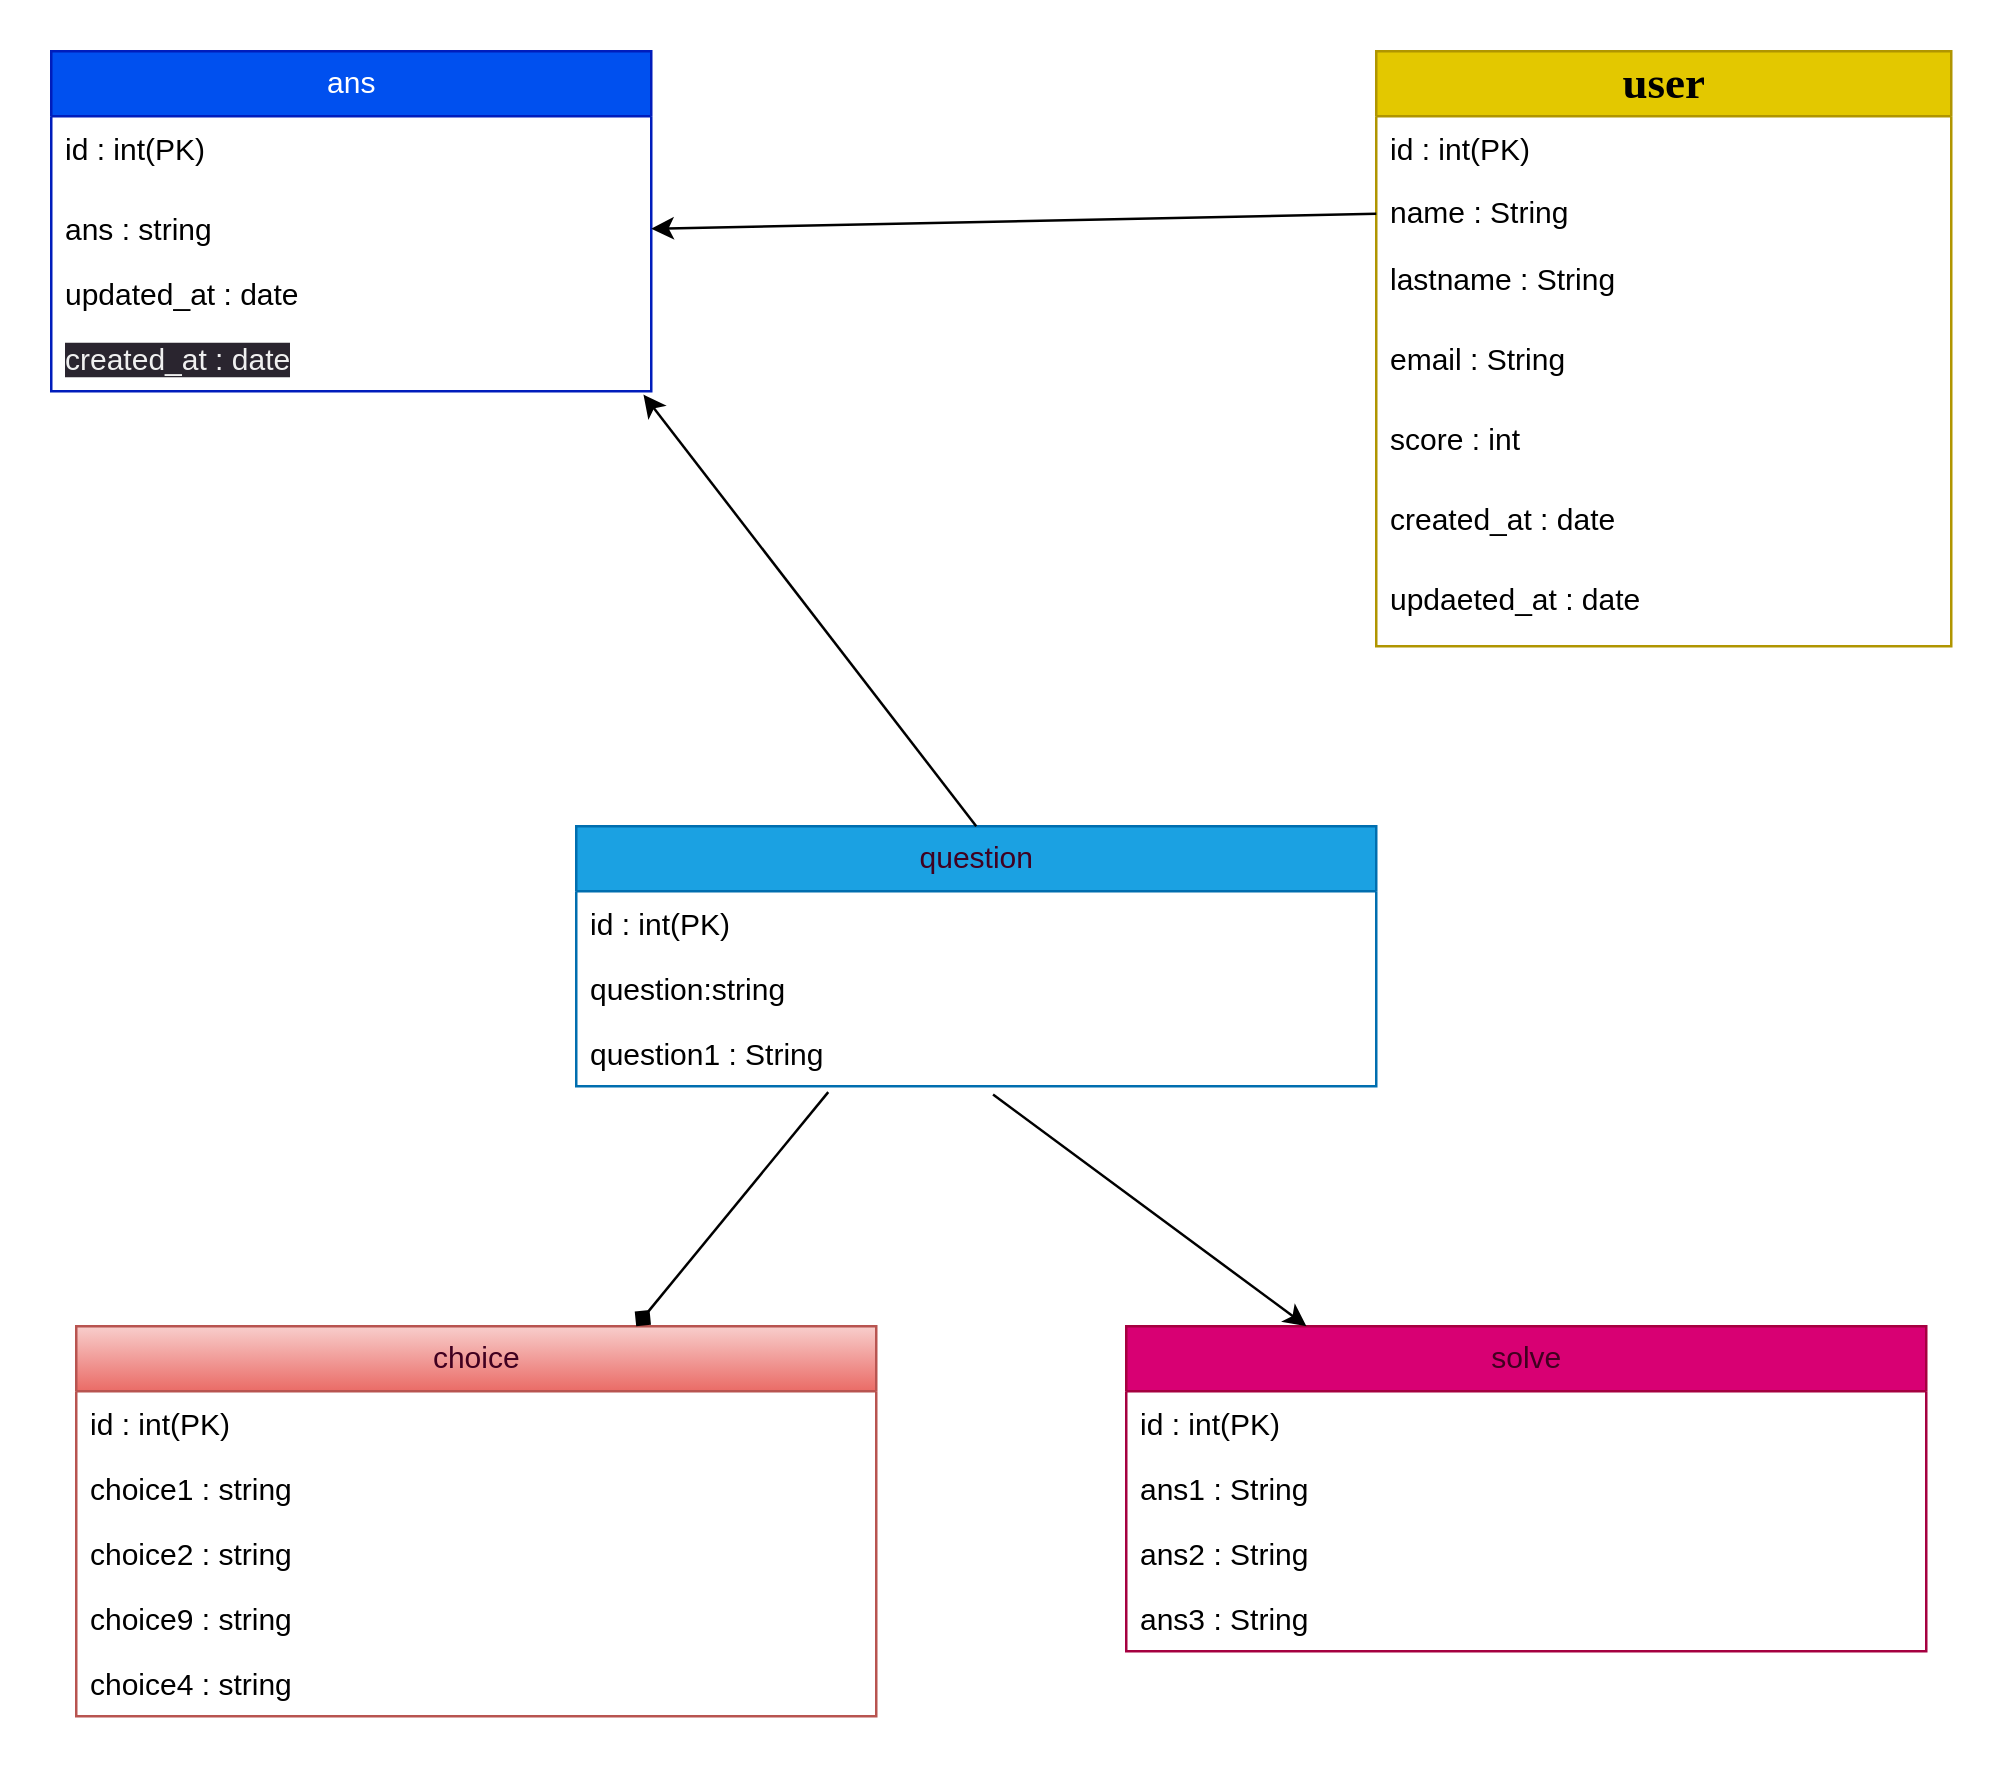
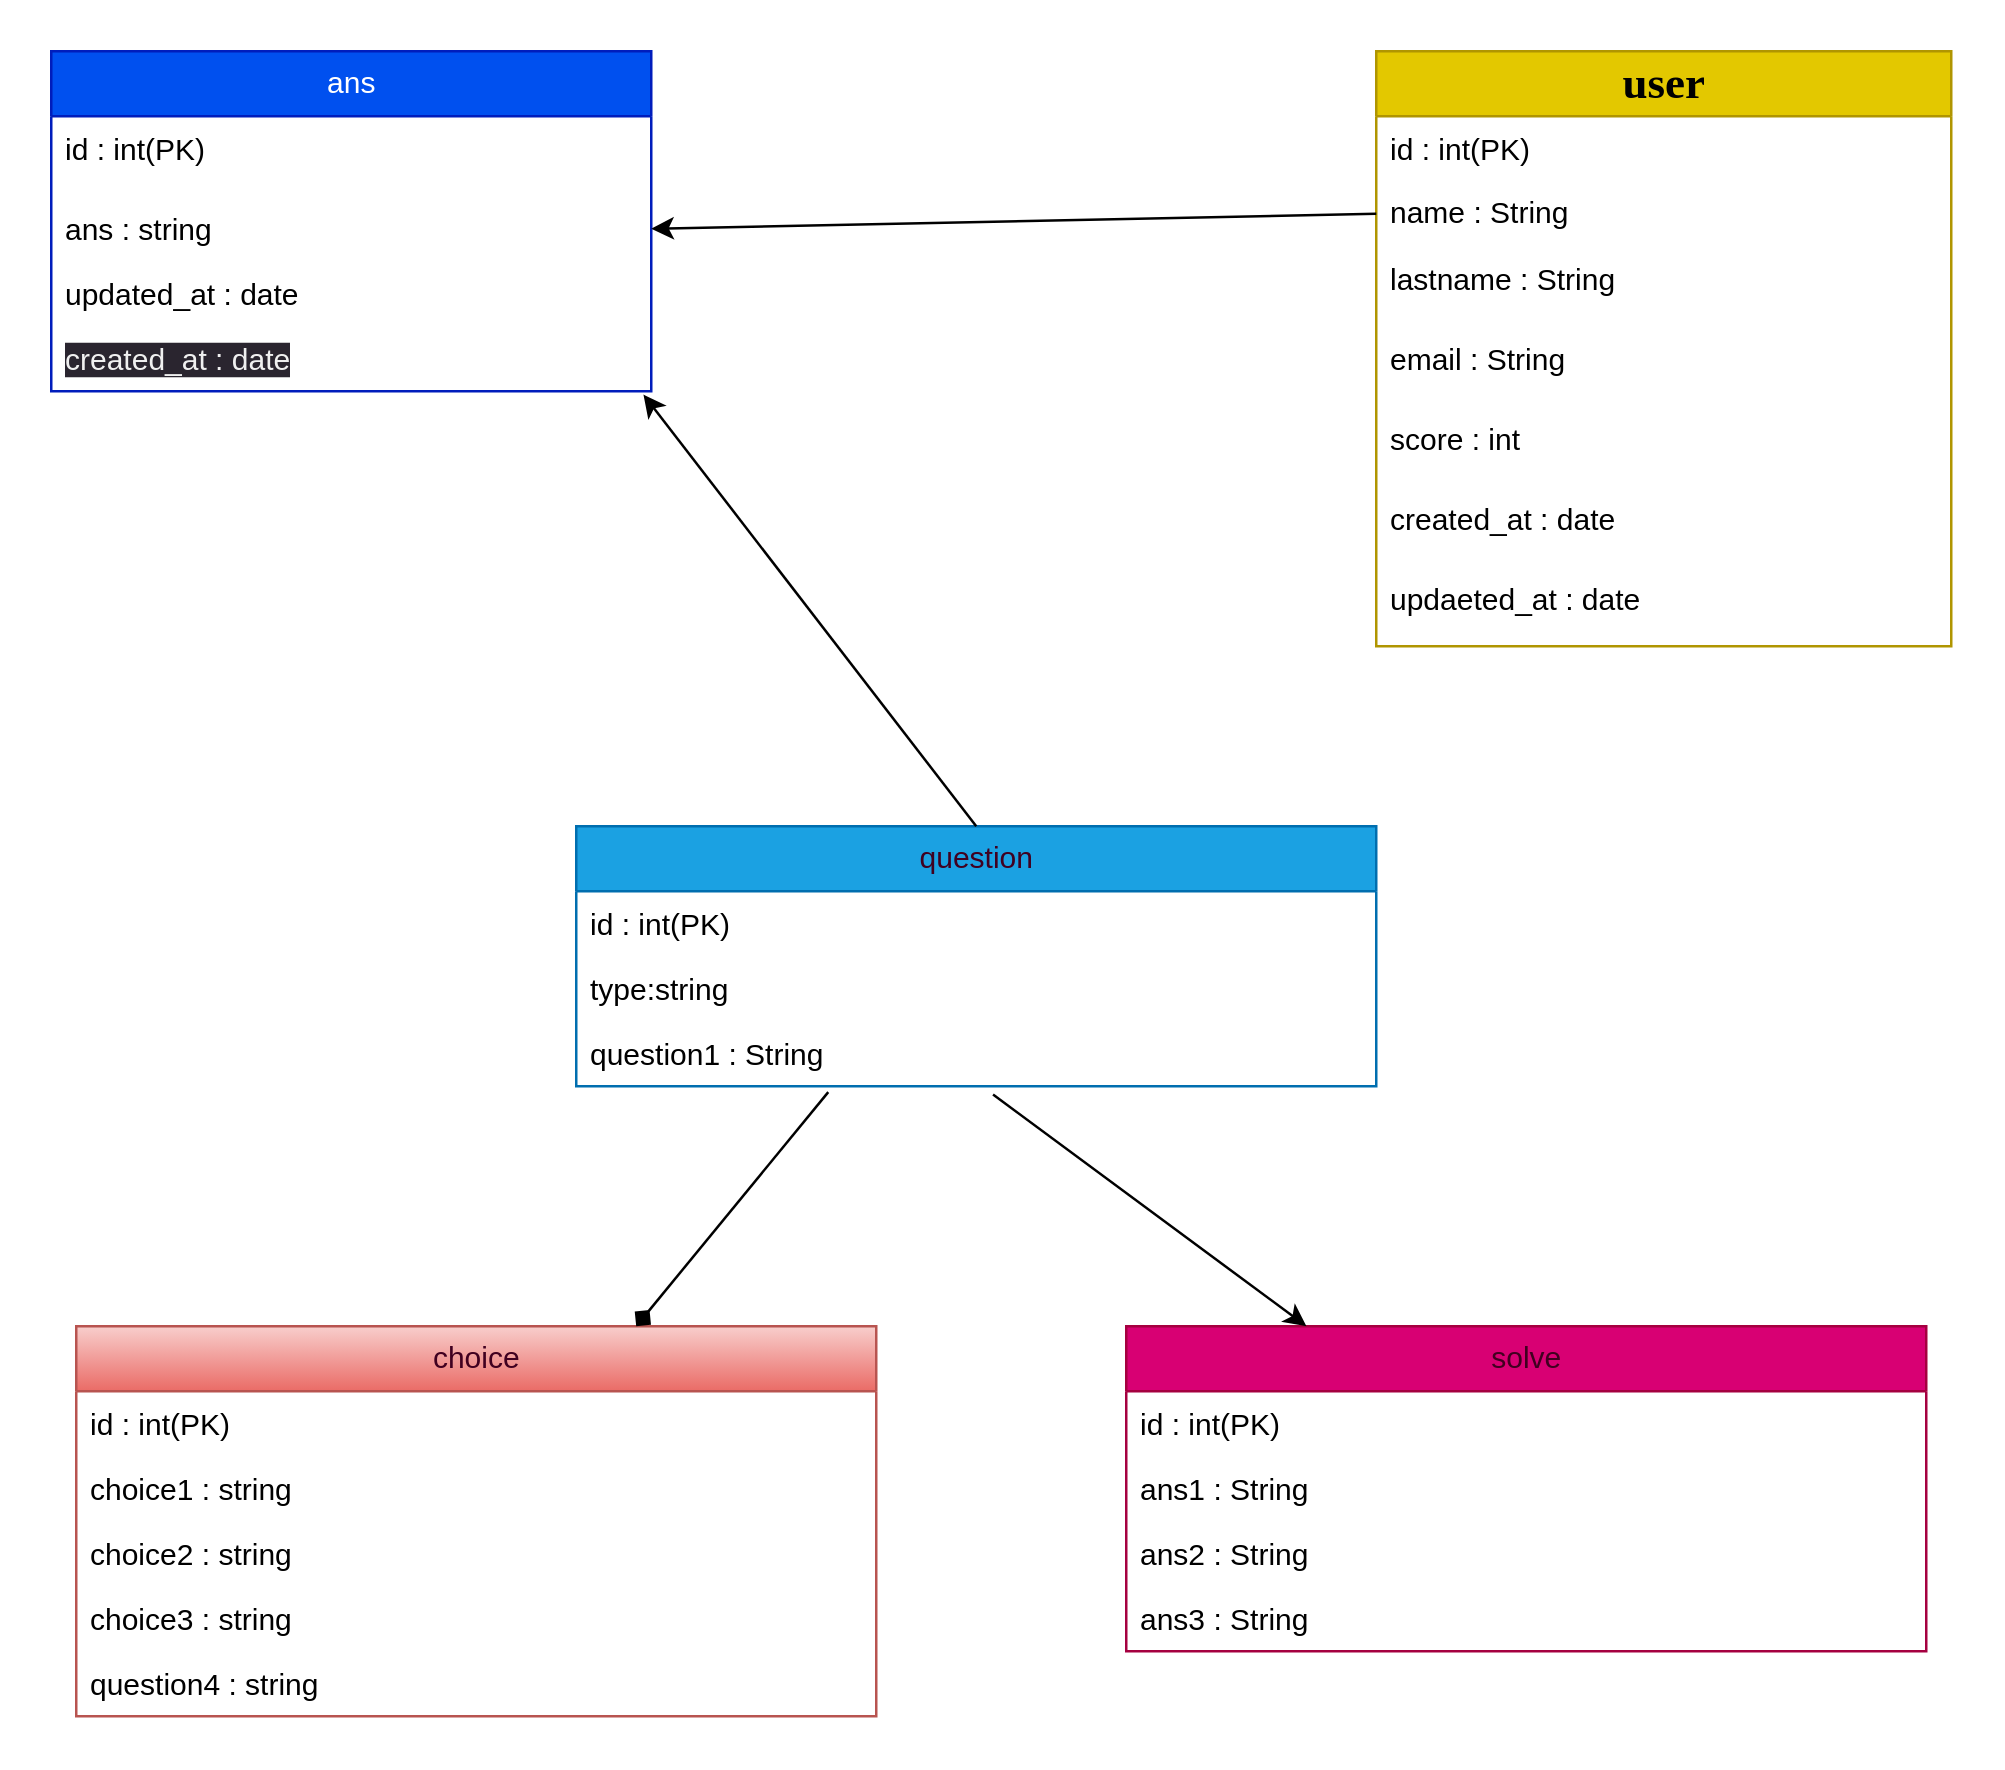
node "question:string": label "question:string" -> "type:string"
node "choice9 : string": label "choice9 : string" -> "choice3 : string"
node "choice4 : string": label "choice4 : string" -> "question4 : string"
